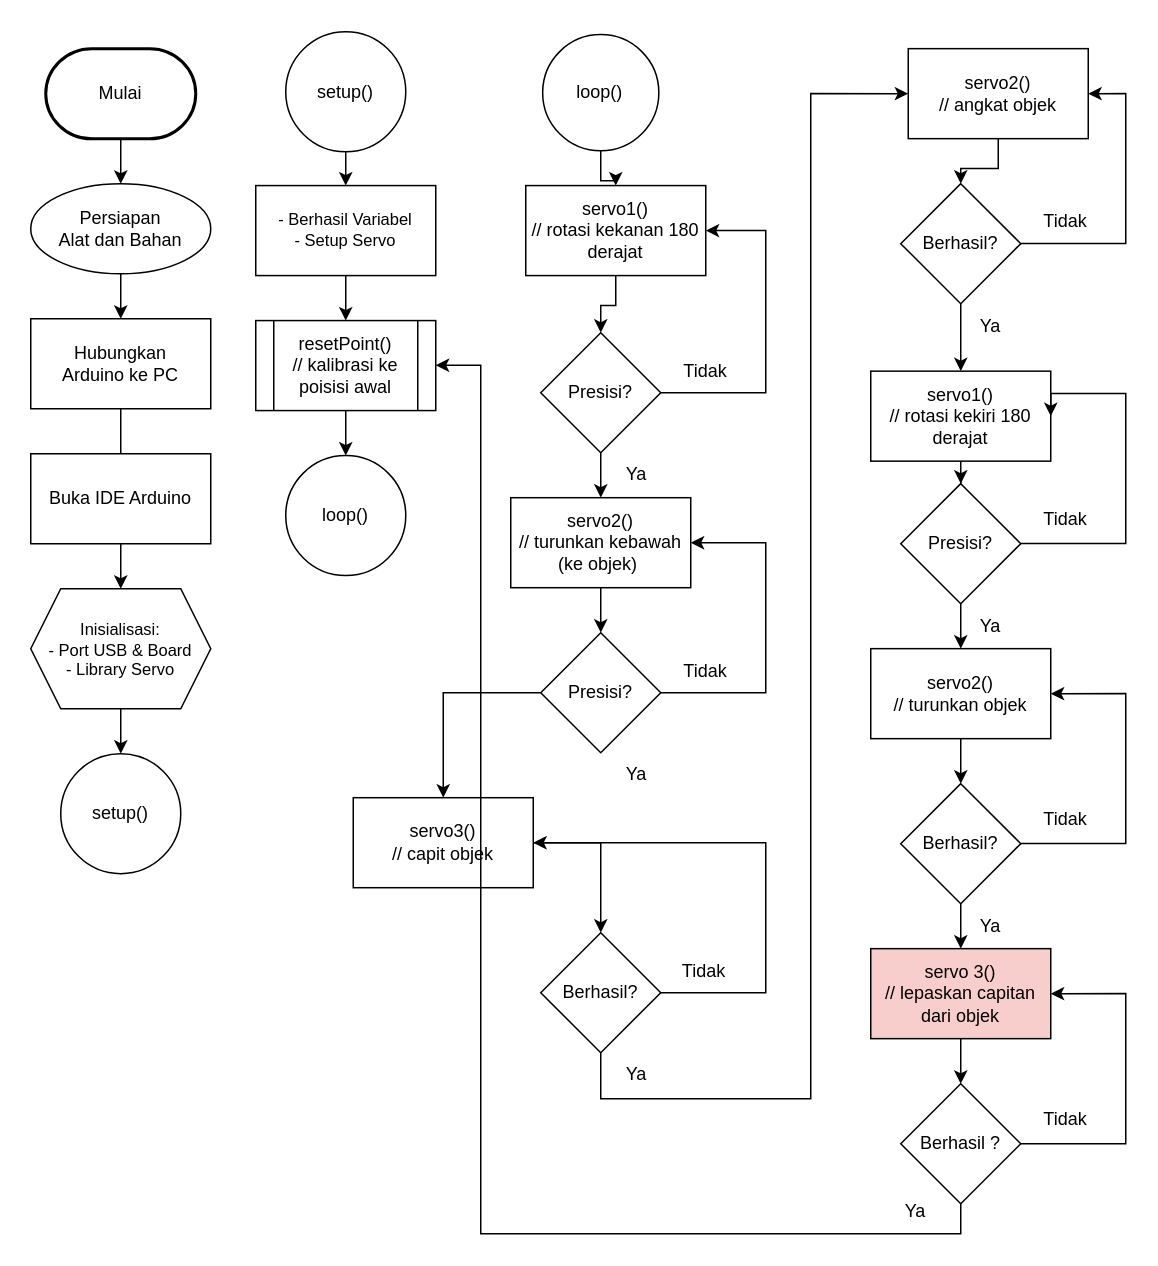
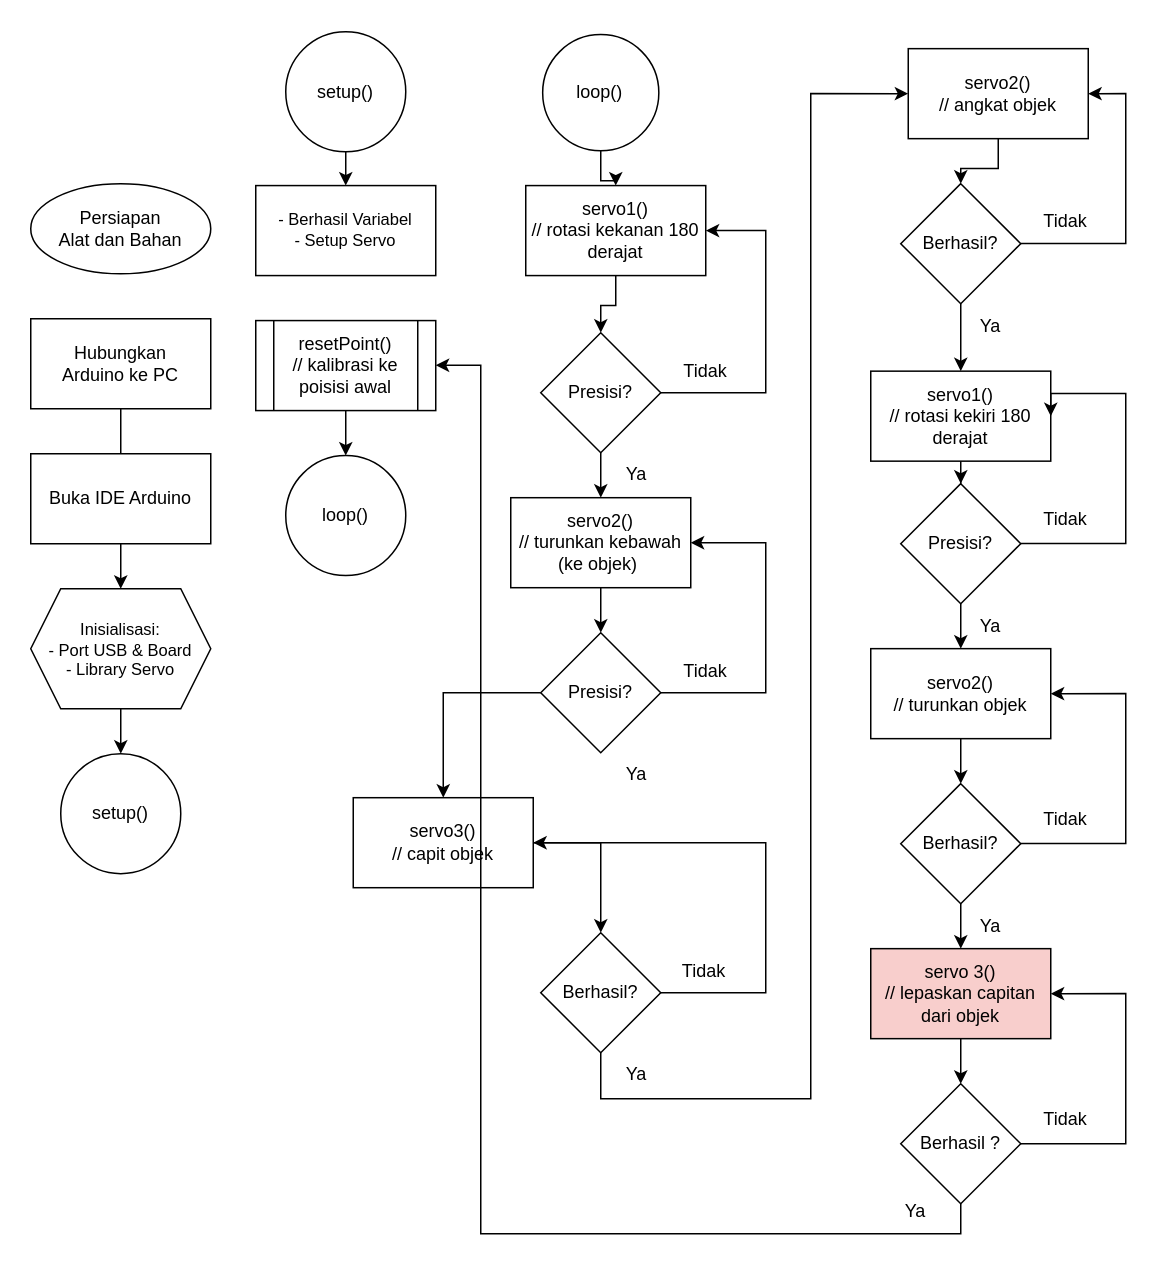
node "Mulai": removed
edge "Mulai" -> "Persiapan Alat dan Bahan": removed
edge "Persiapan Alat dan Bahan" -> "Hubungkan Arduino ke PC": removed
edge "- Berhasil Variabel - Setup Servo" -> "resetPoint() // kalibrasi ke poisisi awal": removed
